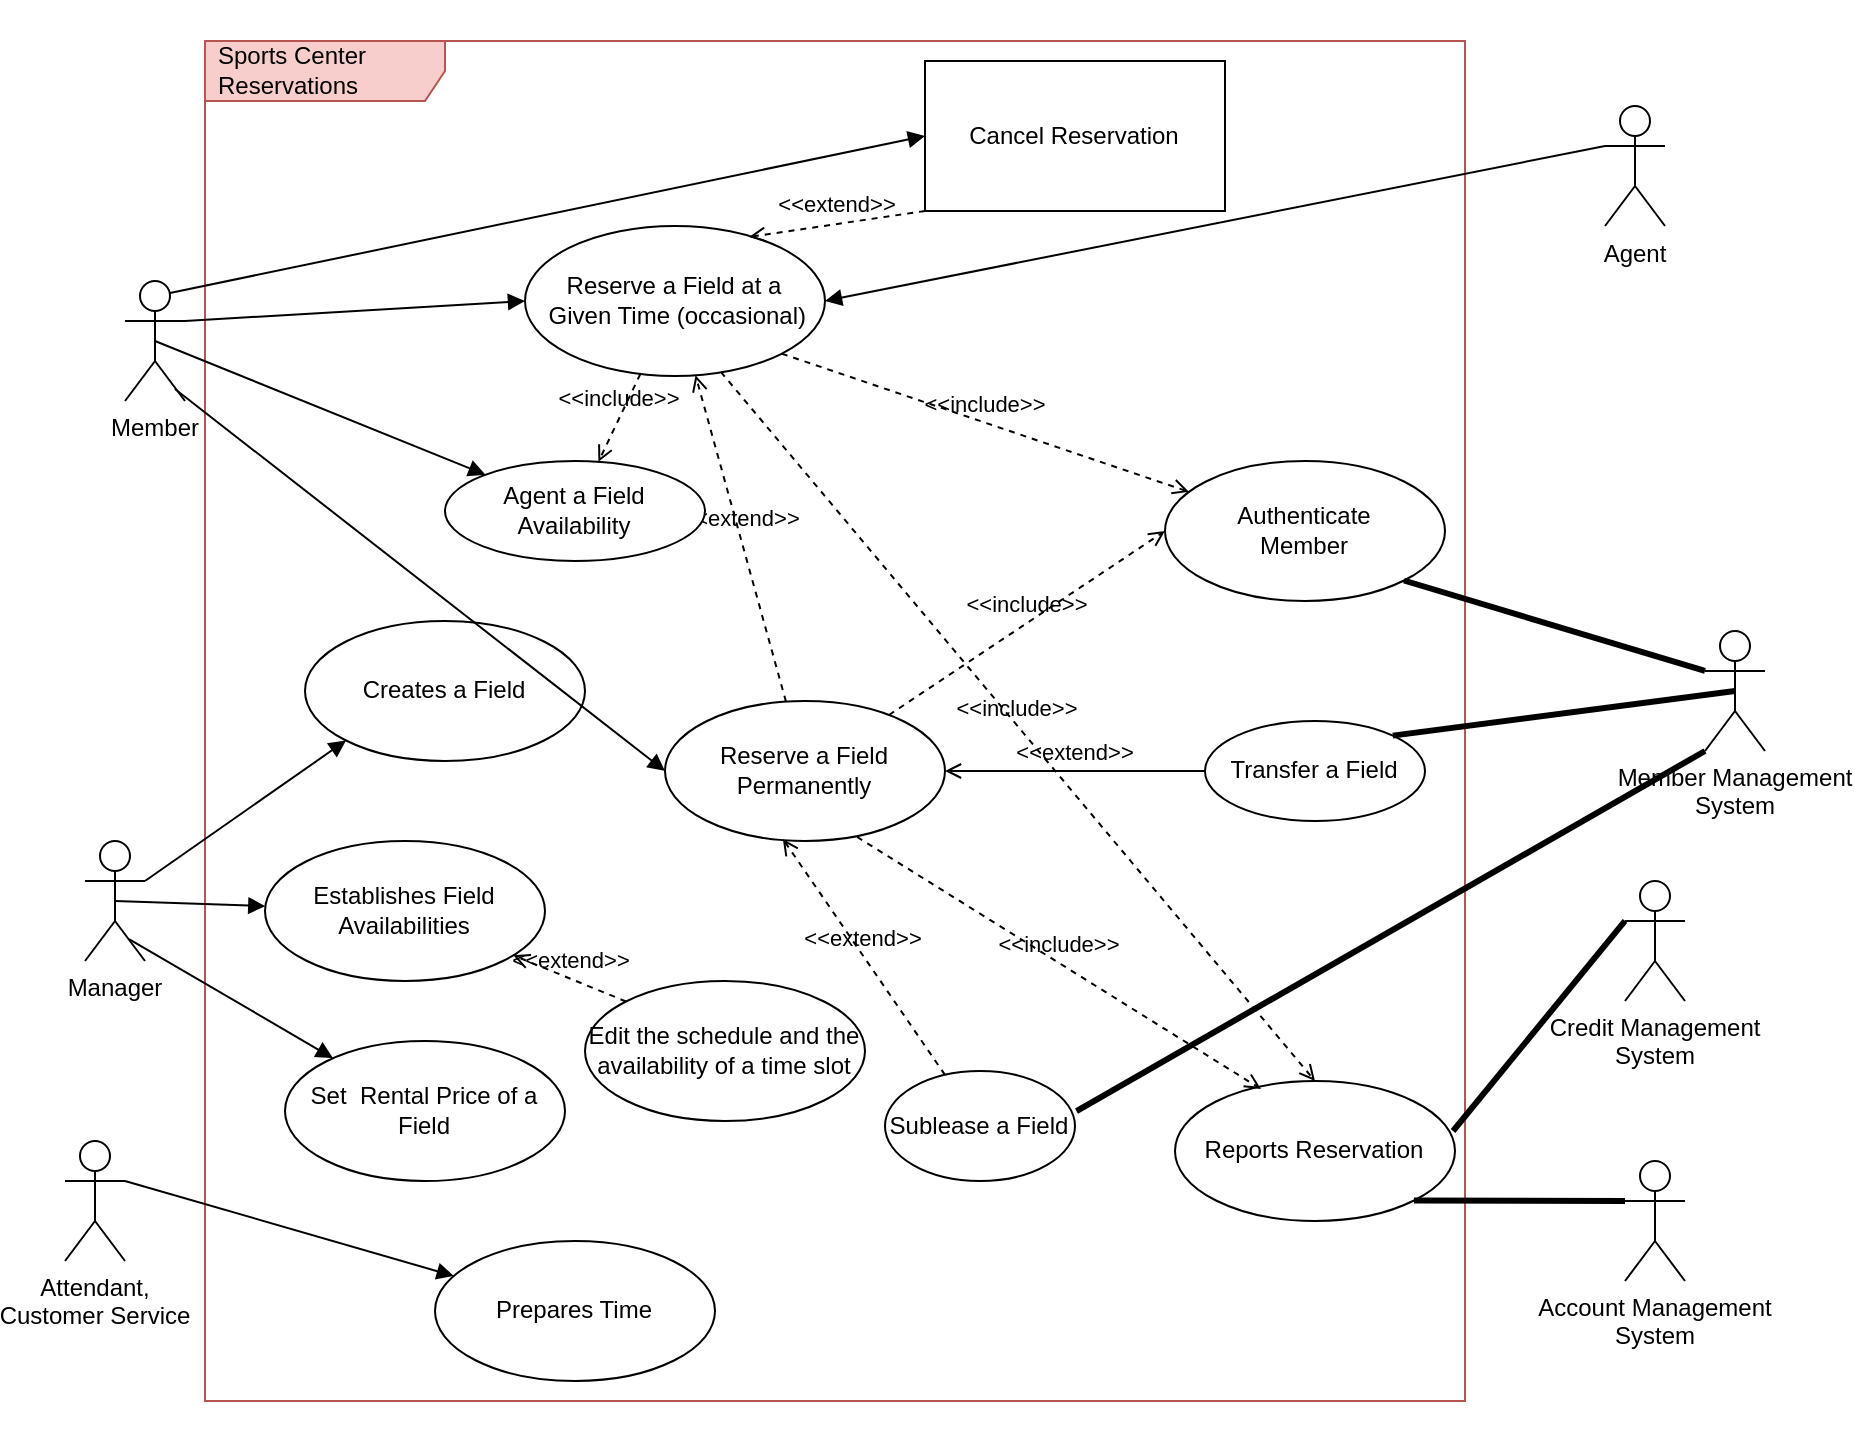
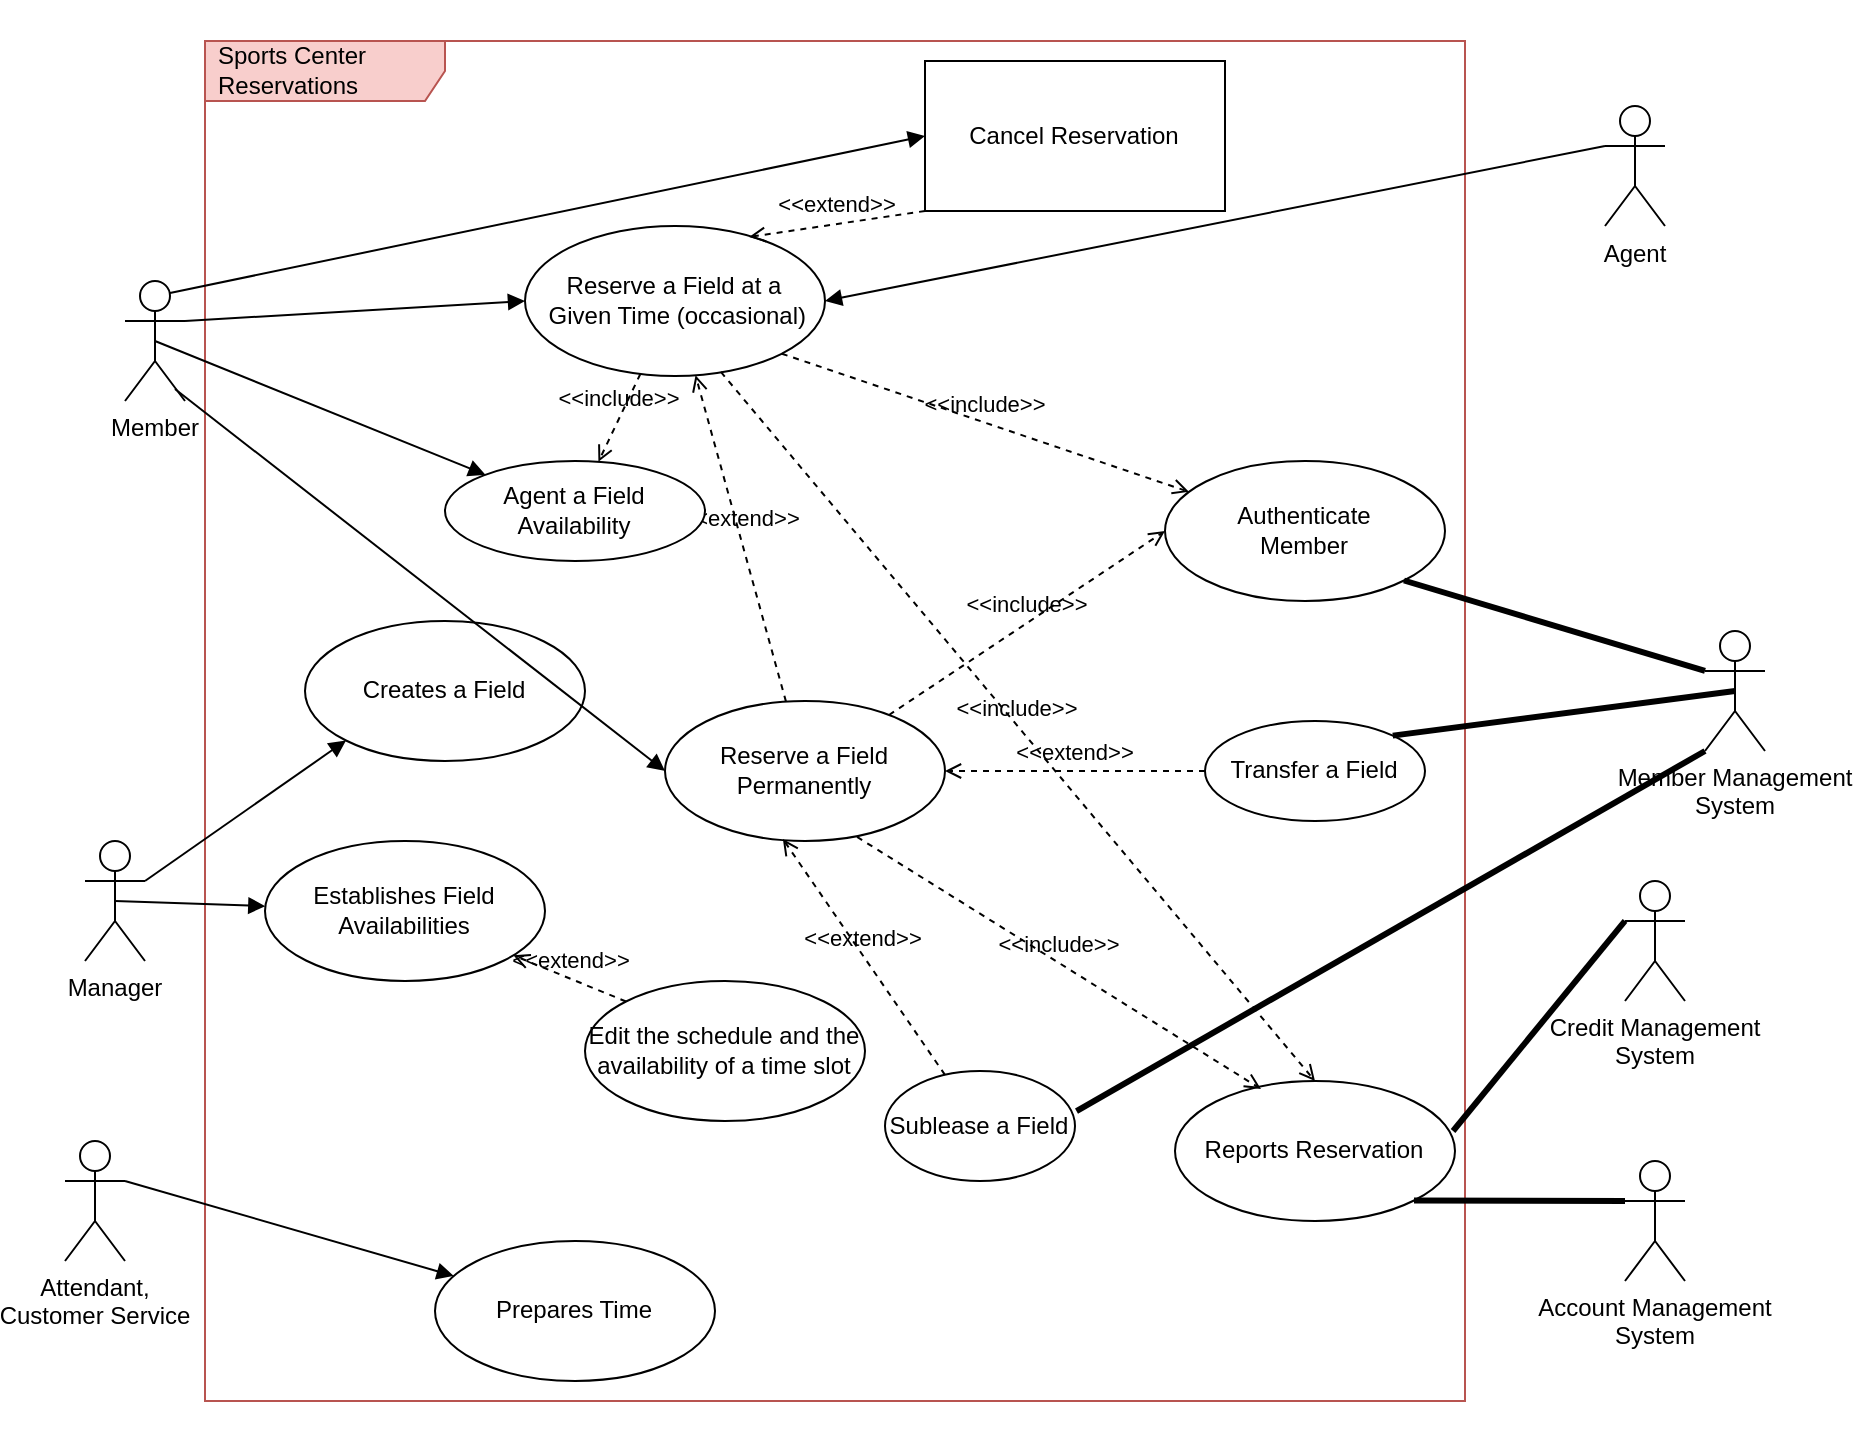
edge "Transfer a Field" -> "Reserve a Field Permanently": style solid -> dashed
edge "Manager" -> "Set Rental Price of a Field": removed
node "Set Rental Price of a Field": removed
